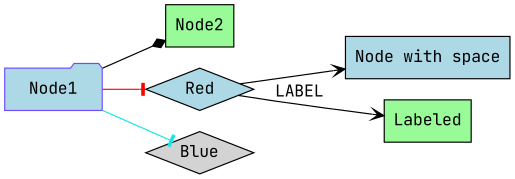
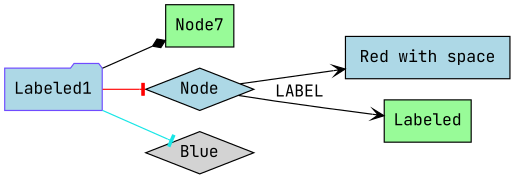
node "Node2": label "Node2" -> "Node7"
node "Node with space": label "Node with space" -> "Red with space"
node "Node1": label "Node1" -> "Labeled1"
node "Red": label "Red" -> "Node"
